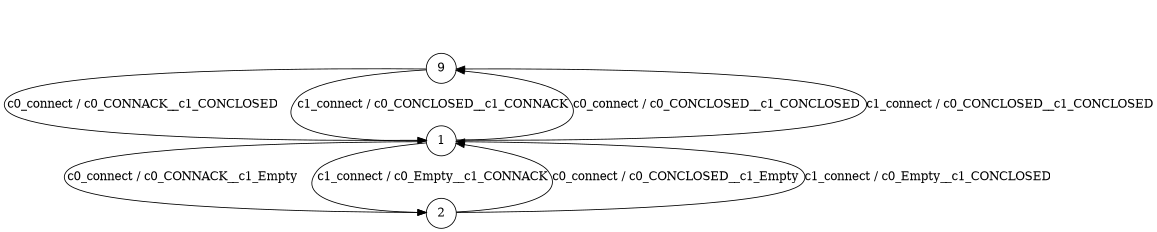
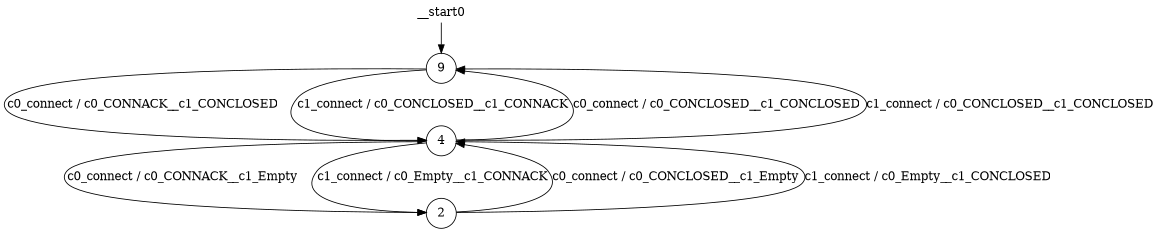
node "__start0": added
node "1": label "1" -> "4"
